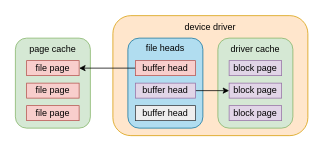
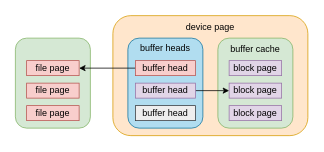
node "device driver": label "device driver" -> "device page"
node "file heads": label "file heads" -> "buffer heads"
node "page cache": removed
node "driver cache": label "driver cache" -> "buffer cache"
